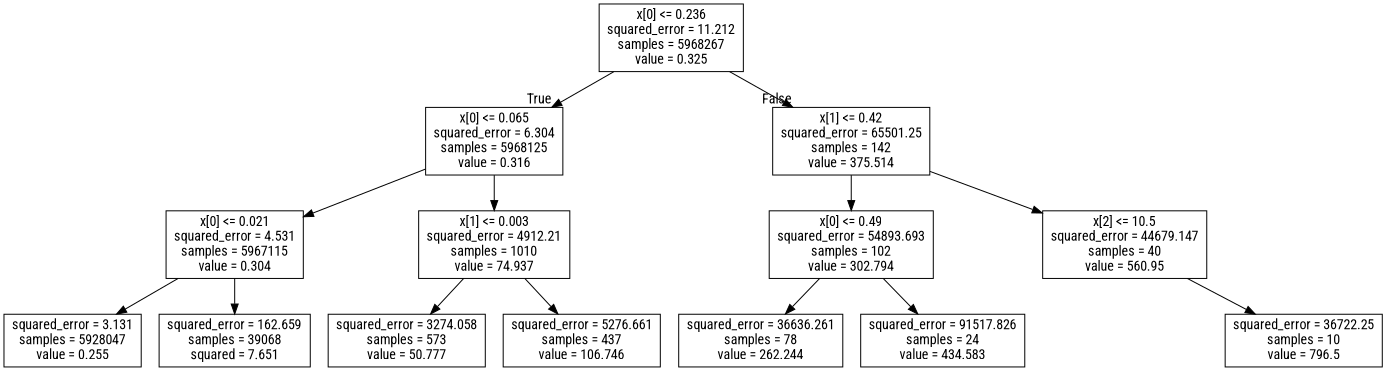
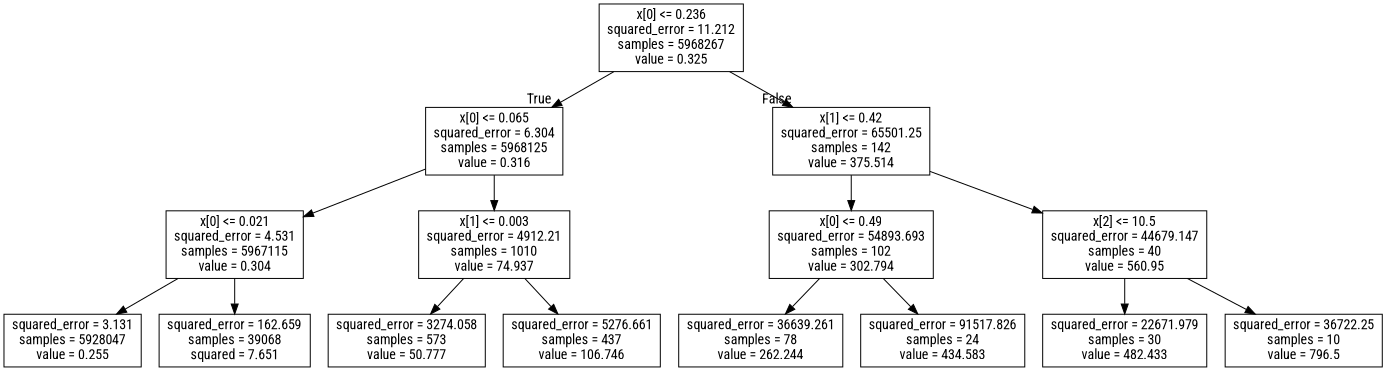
node "squared_error = 36636.261 samples = 78 value = 262.244": label "squared_error = 36636.261 samples = 78 value = 262.244" -> "squared_error = 36639.261 samples = 78 value = 262.244"
node "squared_error = 22671.979 samples = 30 value = 482.433": added
